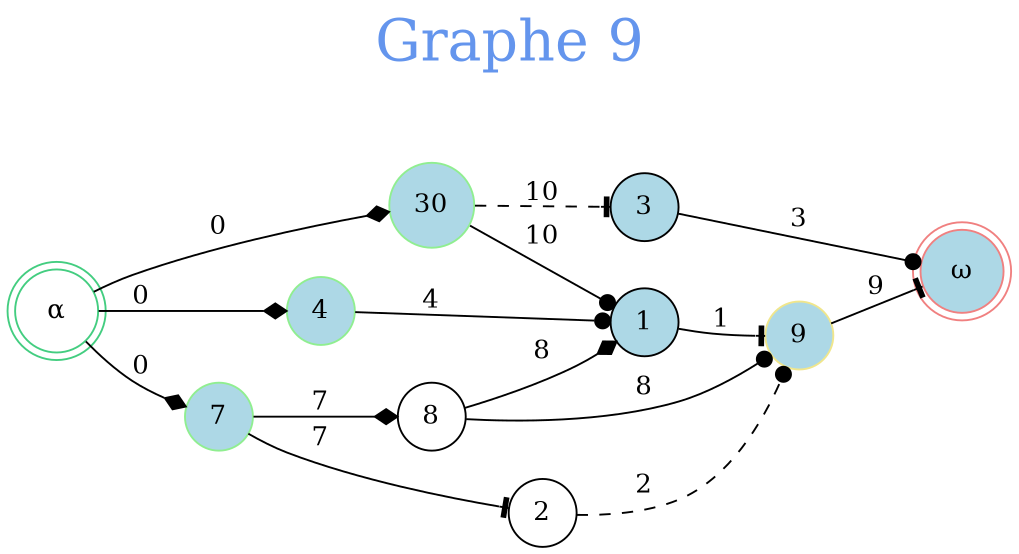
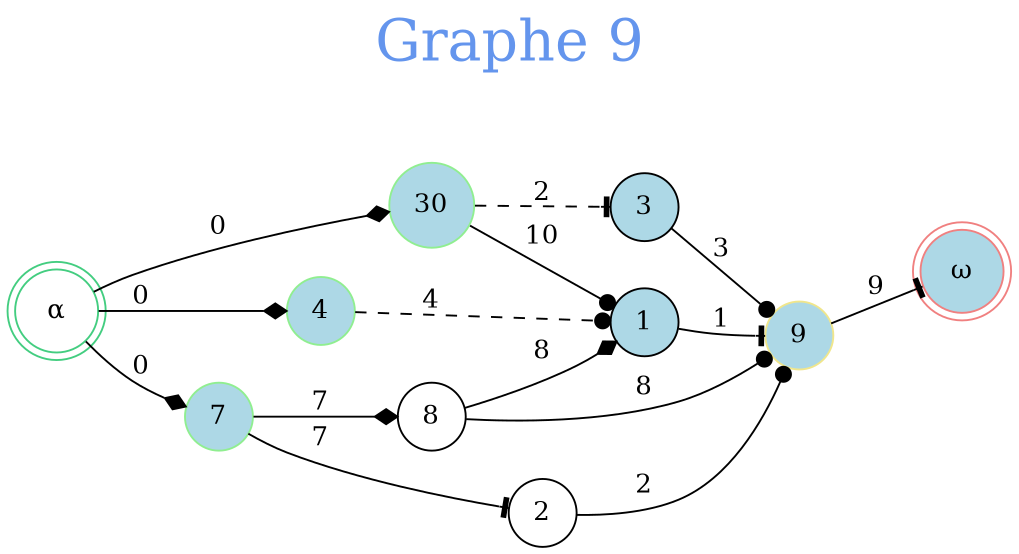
edge "30" -> "3": label "10" -> "2"
edge "3" -> "ω": now "3" -> "9"
edge "4" -> "1": style solid -> dashed
edge "2" -> "9": style dashed -> solid
